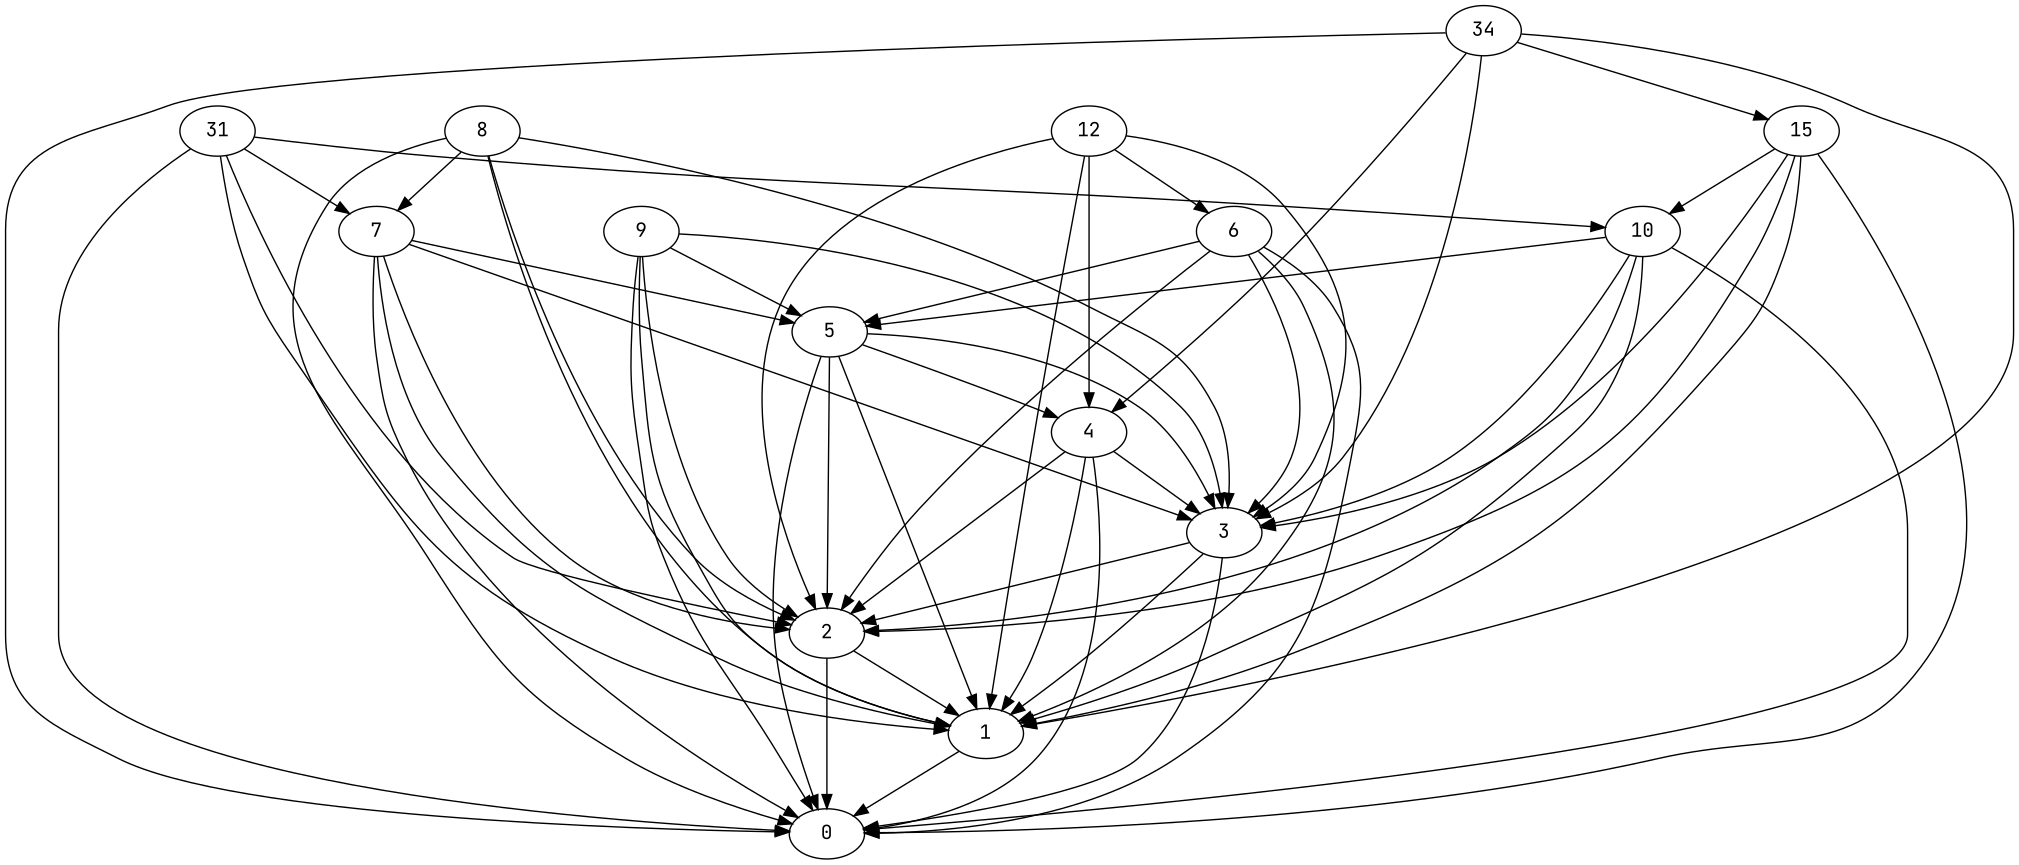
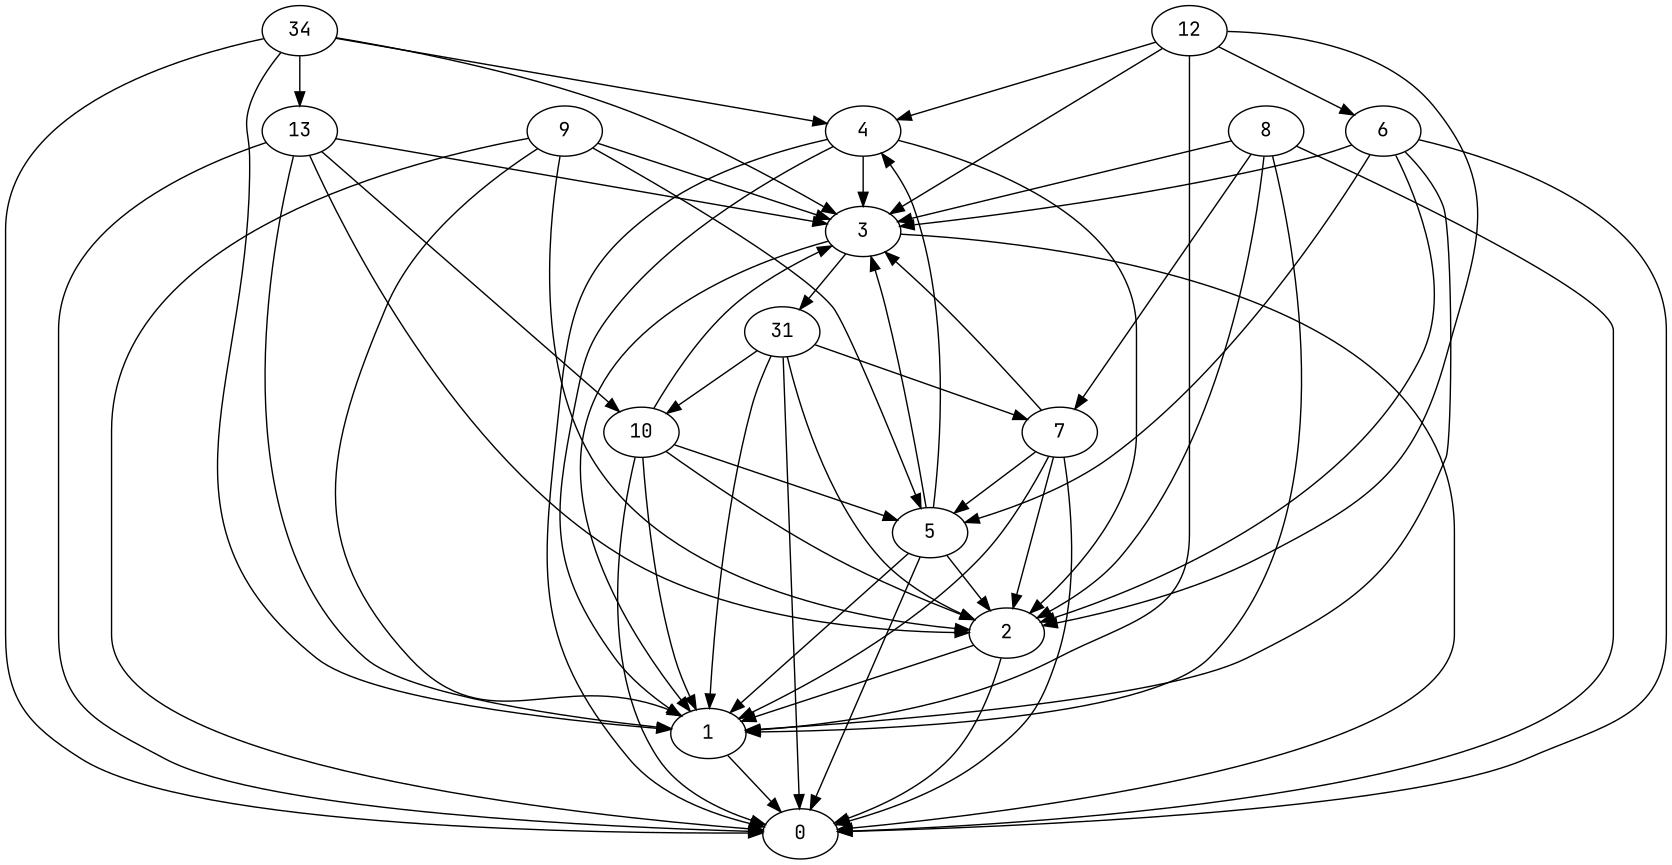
node "15": label "15" -> "13"
edge "3" -> "2": now "3" -> "31"
